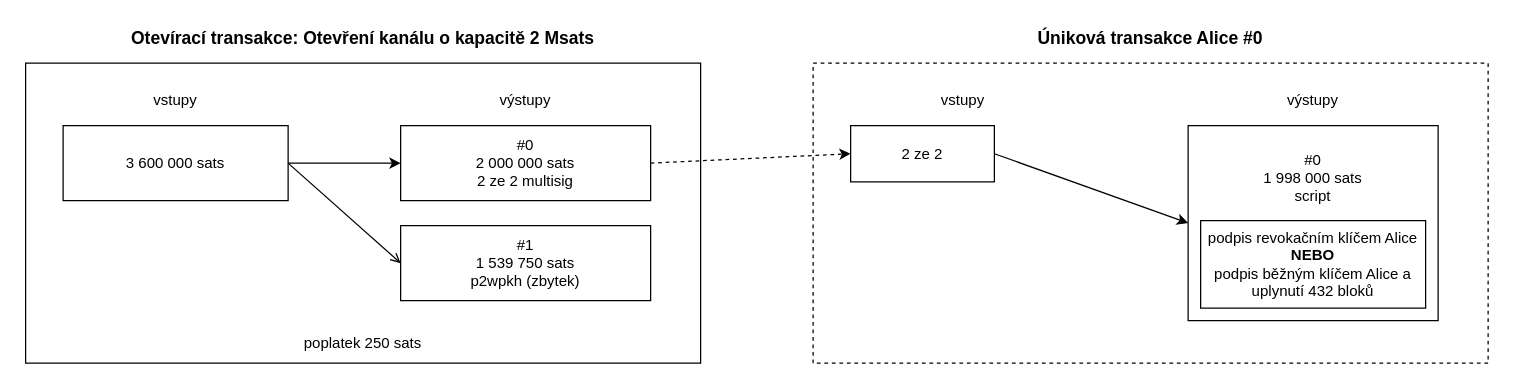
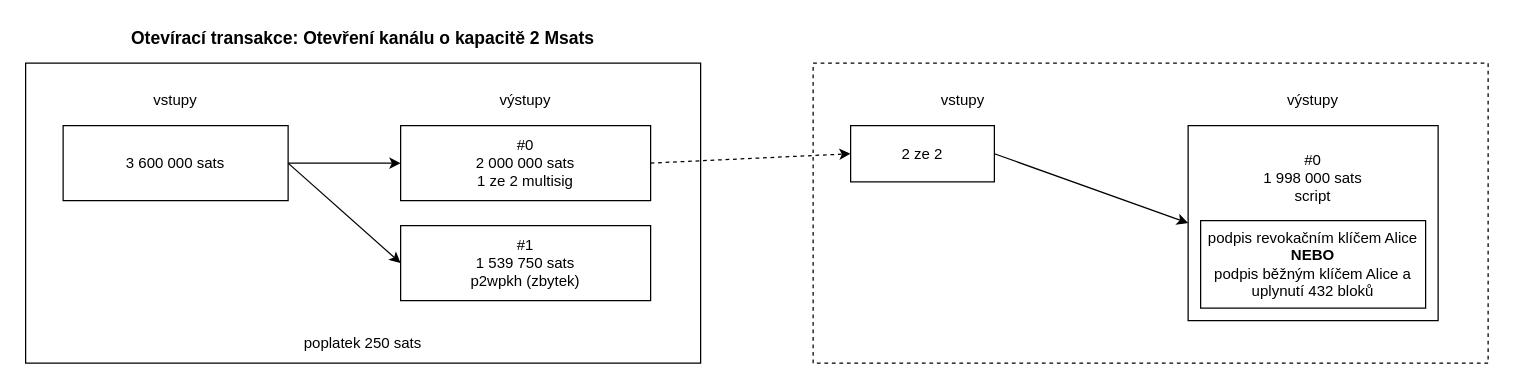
node "Úniková transakce Alice #0": removed
node "#0 2 000 000 sats 2 ze 2 multisig": label "#0 2 000 000 sats 2 ze 2 multisig" -> "#0 2 000 000 sats 1 ze 2 multisig"
edge "3 600 000 sats" -> "#1 1 539 750 sats p2wpkh (zbytek)": arrowhead open -> classic
